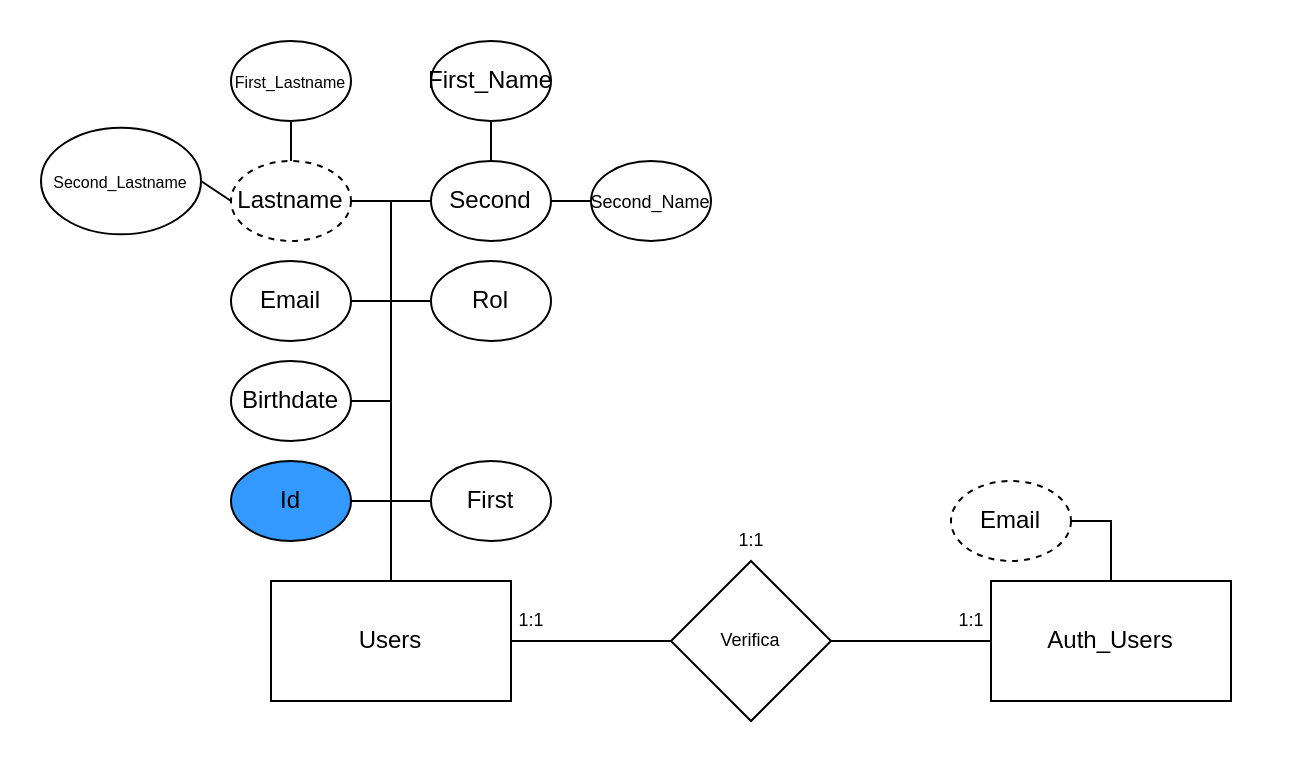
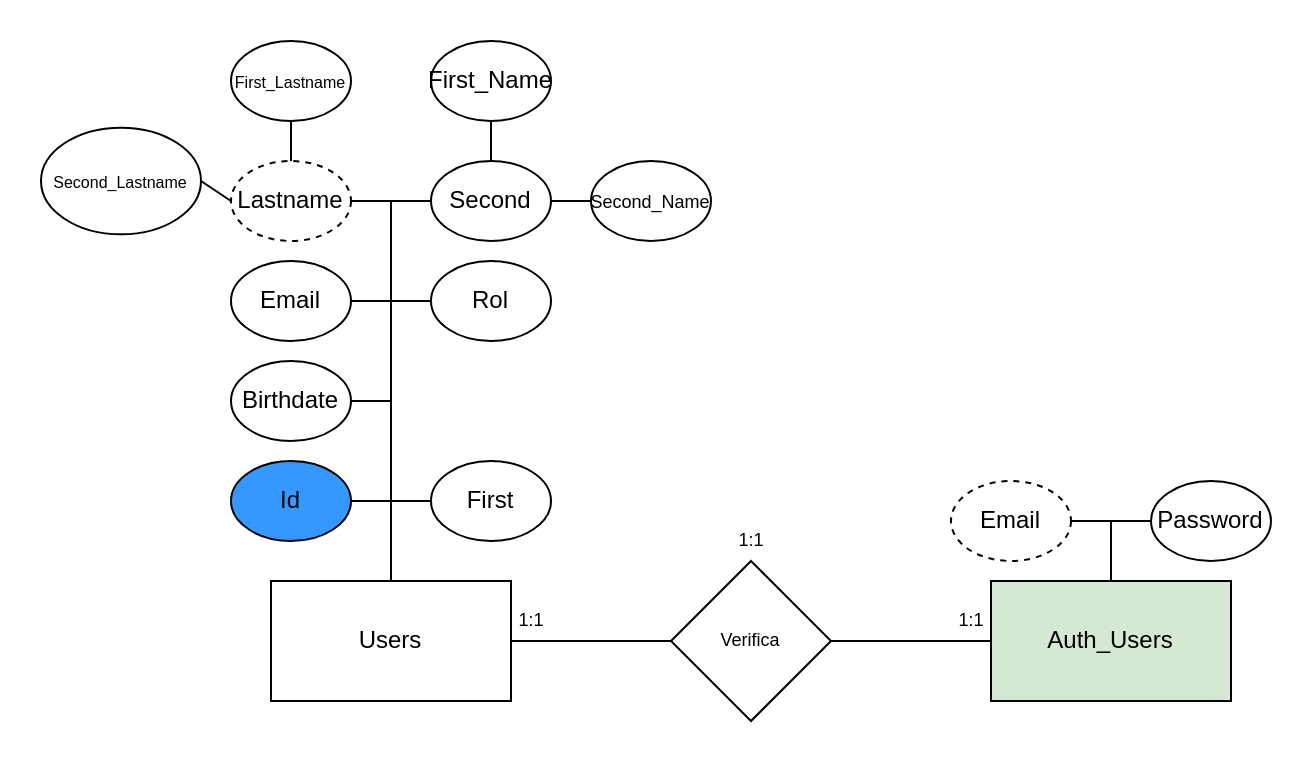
edge "Password" -- "Auth_Users": added
node "Password": added
node "Auth_Users": fillcolor #ffffff -> #d5e8d4
